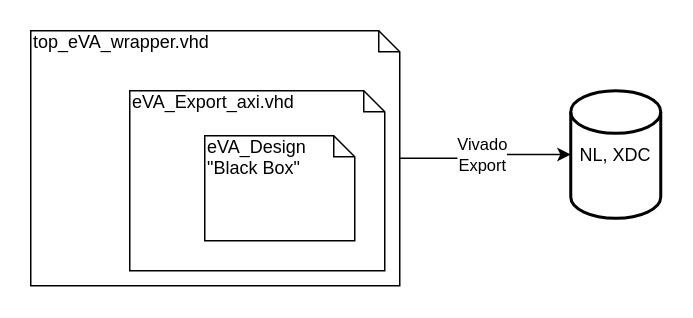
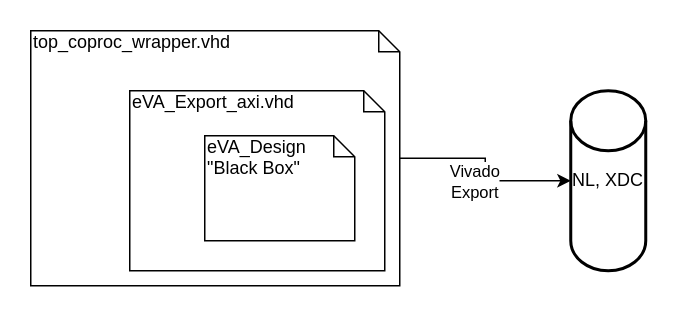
node "top_eVA_wrapper.vhd": label "top_eVA_wrapper.vhd" -> "top_coproc_wrapper.vhd"
node "NL, XDC": size 90x128 -> 75x180
